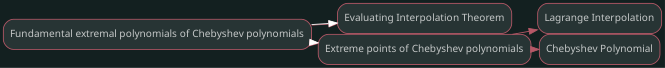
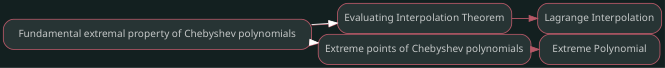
edge "Extreme points of Chebyshev polynomials" -> "Lagrange Interpolation": now "Evaluating Interpolation Theorem" -> "Lagrange Interpolation"
node "Fundamental extremal polynomials of Chebyshev polynomials": label "Fundamental extremal polynomials of Chebyshev polynomials" -> "Fundamental extremal property of Chebyshev polynomials"
node "Chebyshev Polynomial": label "Chebyshev Polynomial" -> "Extreme Polynomial"
